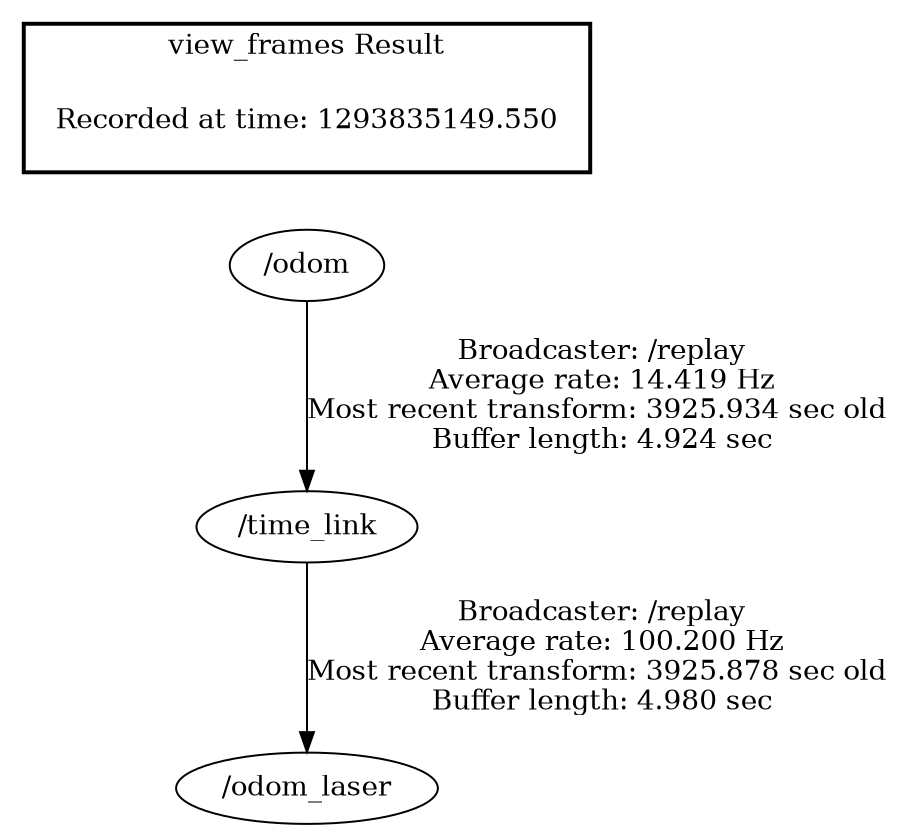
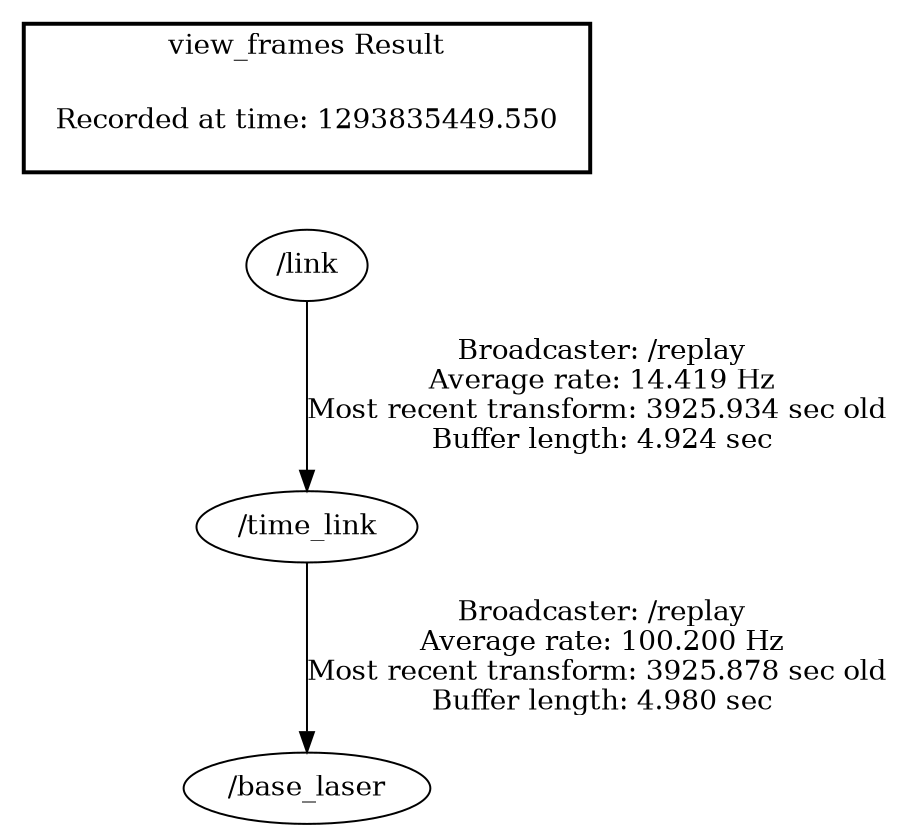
node "Recorded at time: 1293835149.550": label "Recorded at time: 1293835149.550" -> "Recorded at time: 1293835449.550"
node "/odom": label "/odom" -> "/link"
node "/odom_laser": label "/odom_laser" -> "/base_laser"
